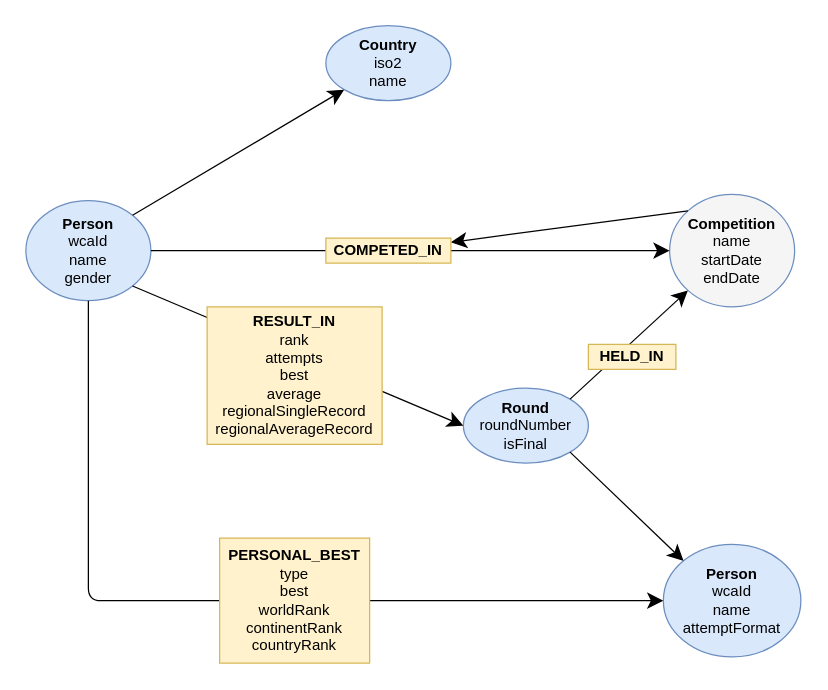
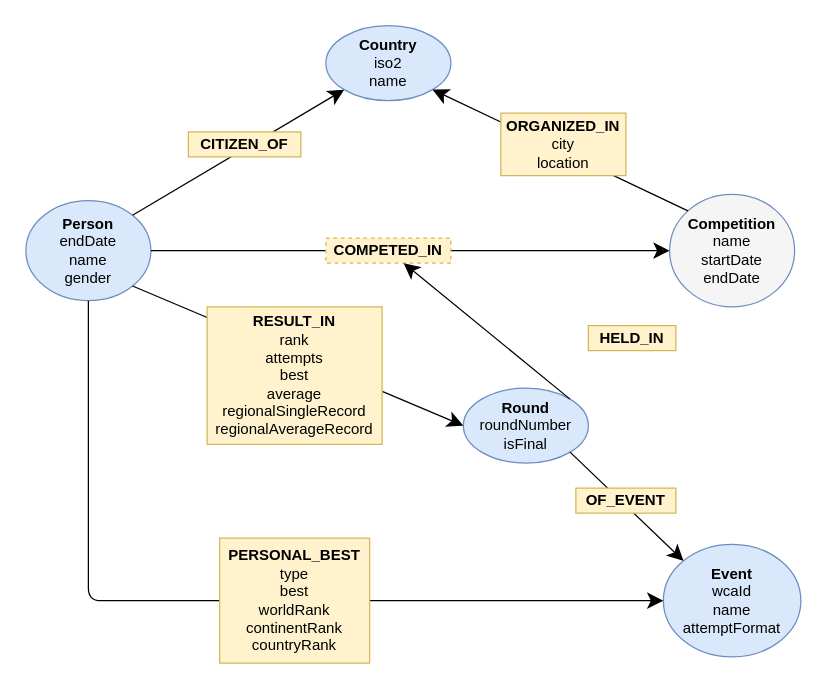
node "CITIZEN_OF": added
node "ORGANIZED_IN city location": added
edge "Competition name startDate endDate" -> "COMPETED_IN": now "Competition name startDate endDate" -> "Country iso2 name"
node "Person wcaId name gender": label "Person wcaId name gender" -> "Person endDate name gender"
node "COMPETED_IN": style solid -> dashed
edge "Round roundNumber isFinal" -> "Competition name startDate endDate": now "Round roundNumber isFinal" -> "COMPETED_IN"
node "HELD_IN": moved (632, 357) -> (632, 338)
node "OF_EVENT": added
node "Person wcaId name attemptFormat": label "Person wcaId name attemptFormat" -> "Event wcaId name attemptFormat"
